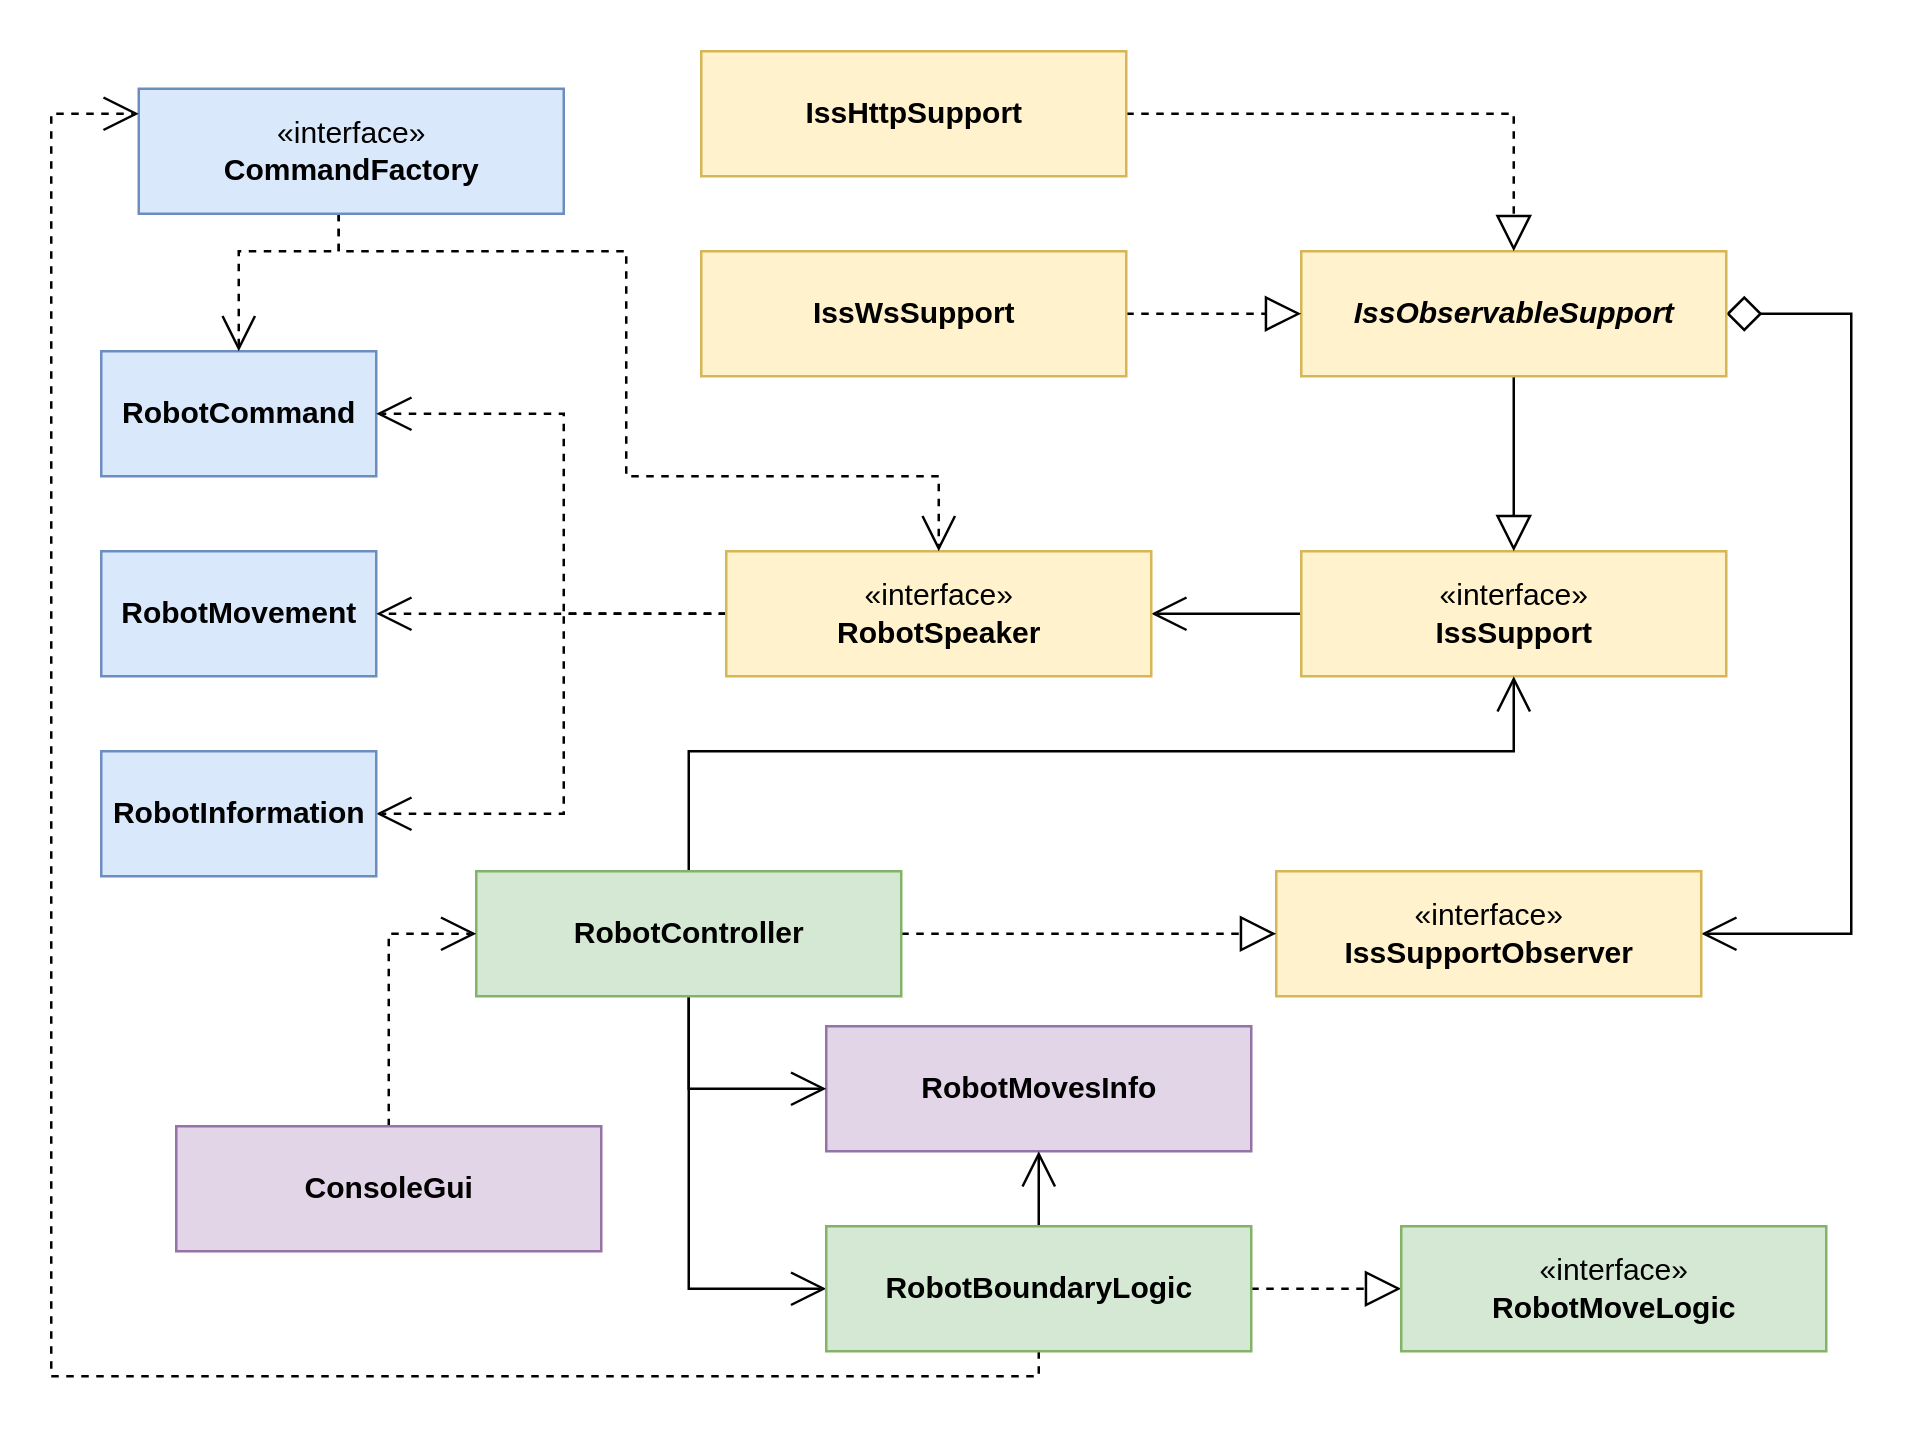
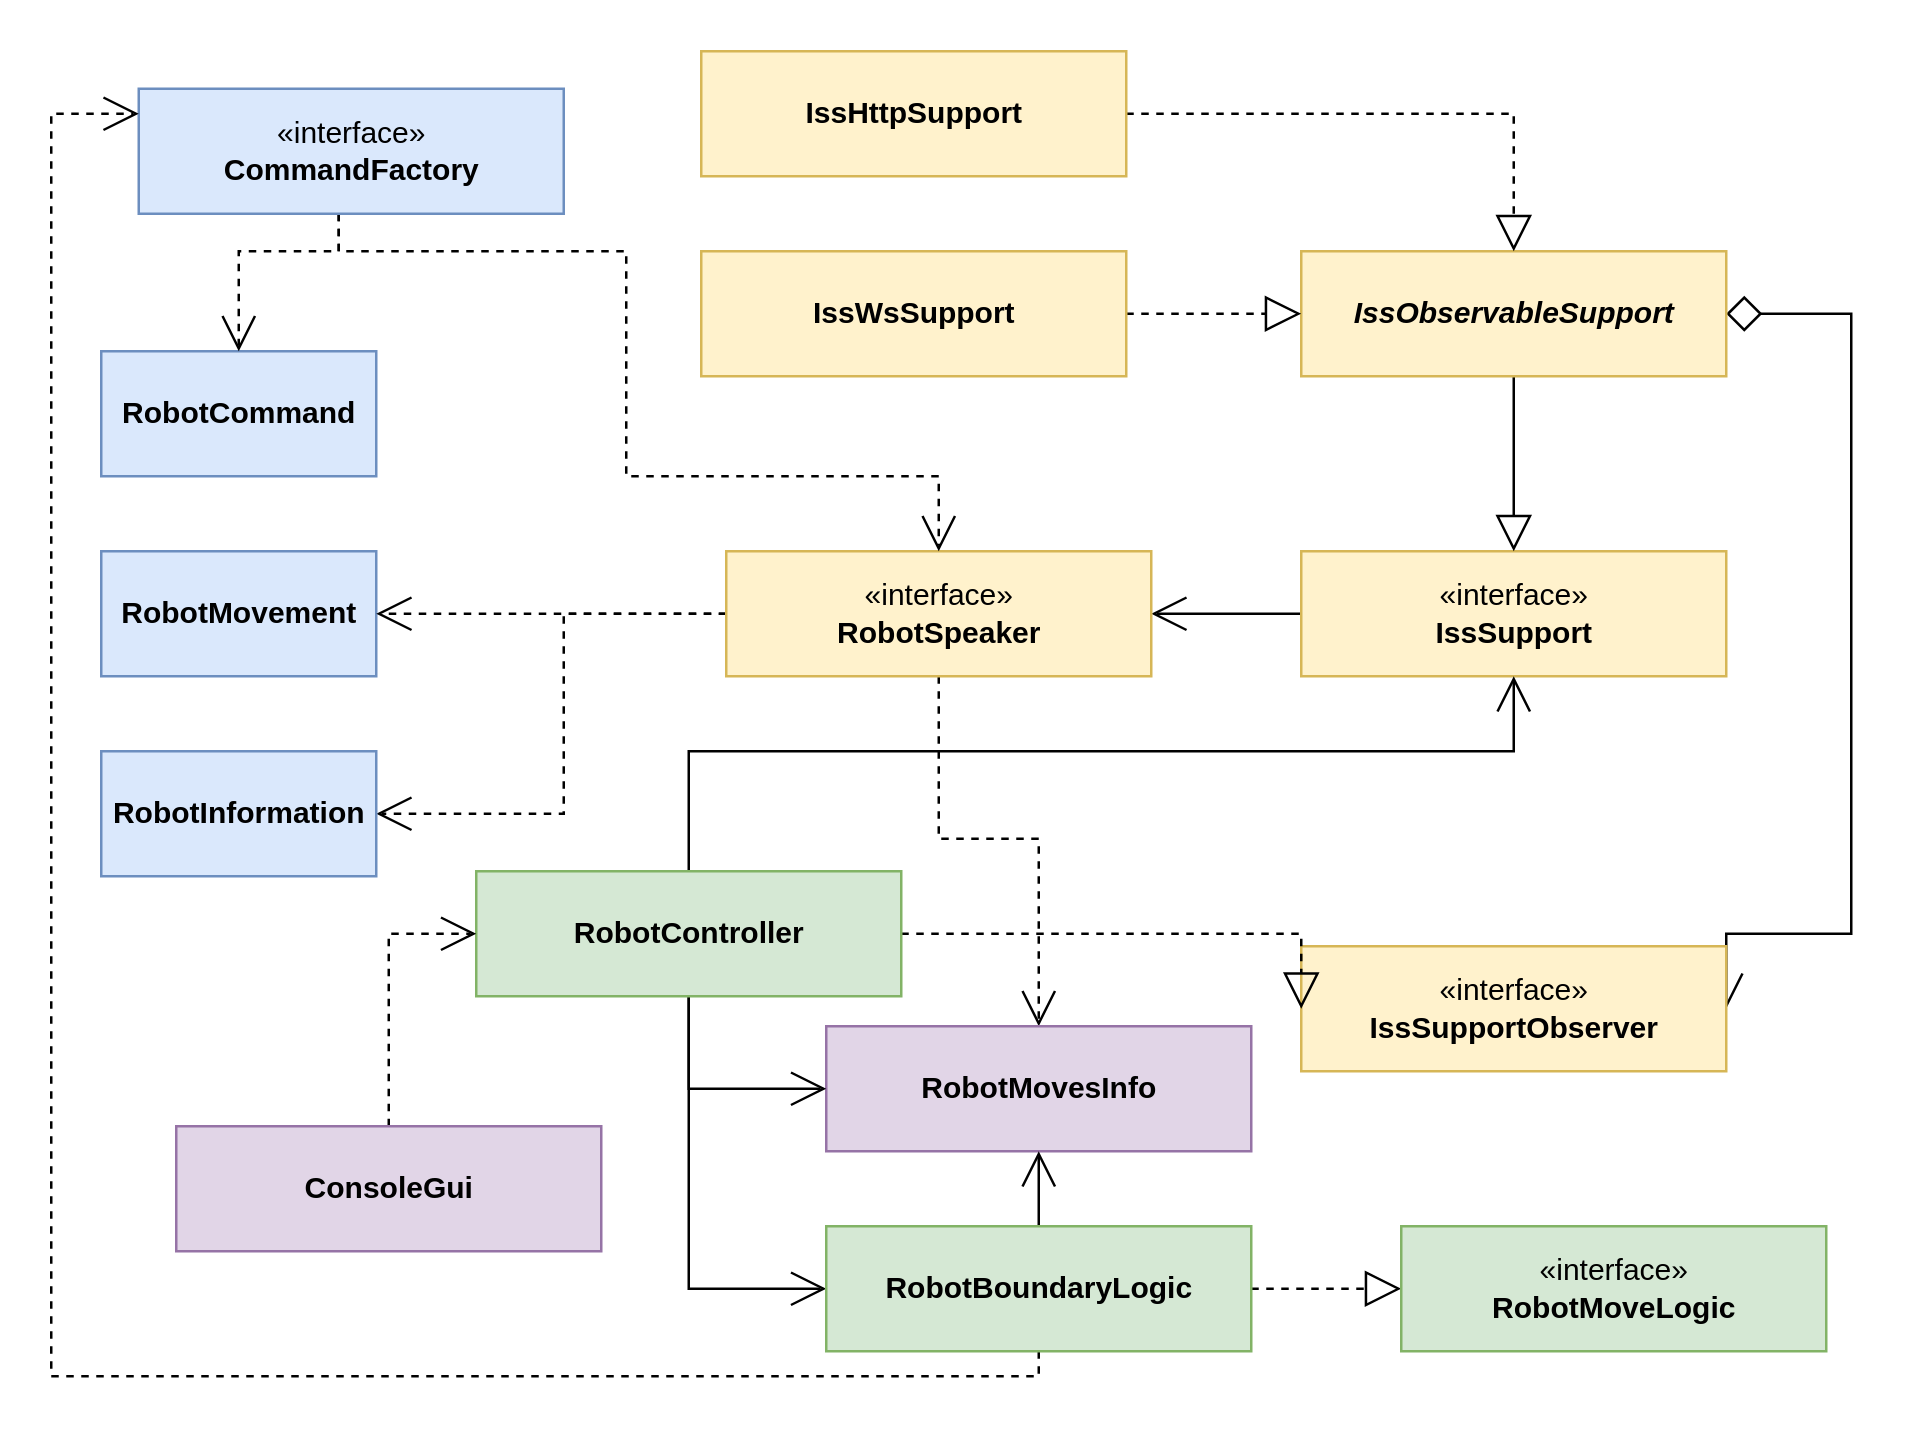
edge "«interface» RobotSpeaker" -> "RobotCommand": now "«interface» RobotSpeaker" -> "RobotMovesInfo"
node "«interface» IssSupportObserver": moved (1489, 934) -> (1514, 1009)
